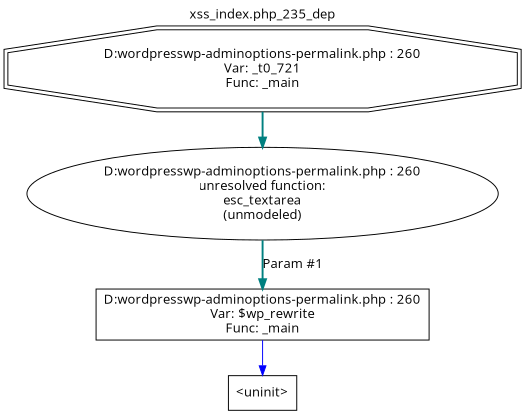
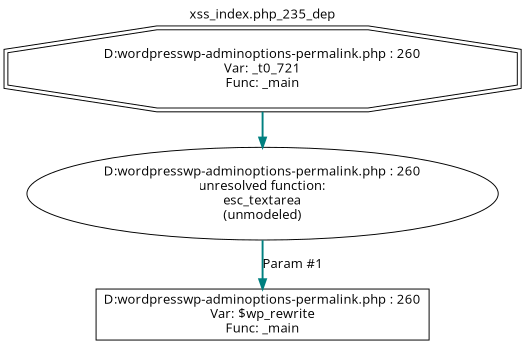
node "<uninit>": removed
